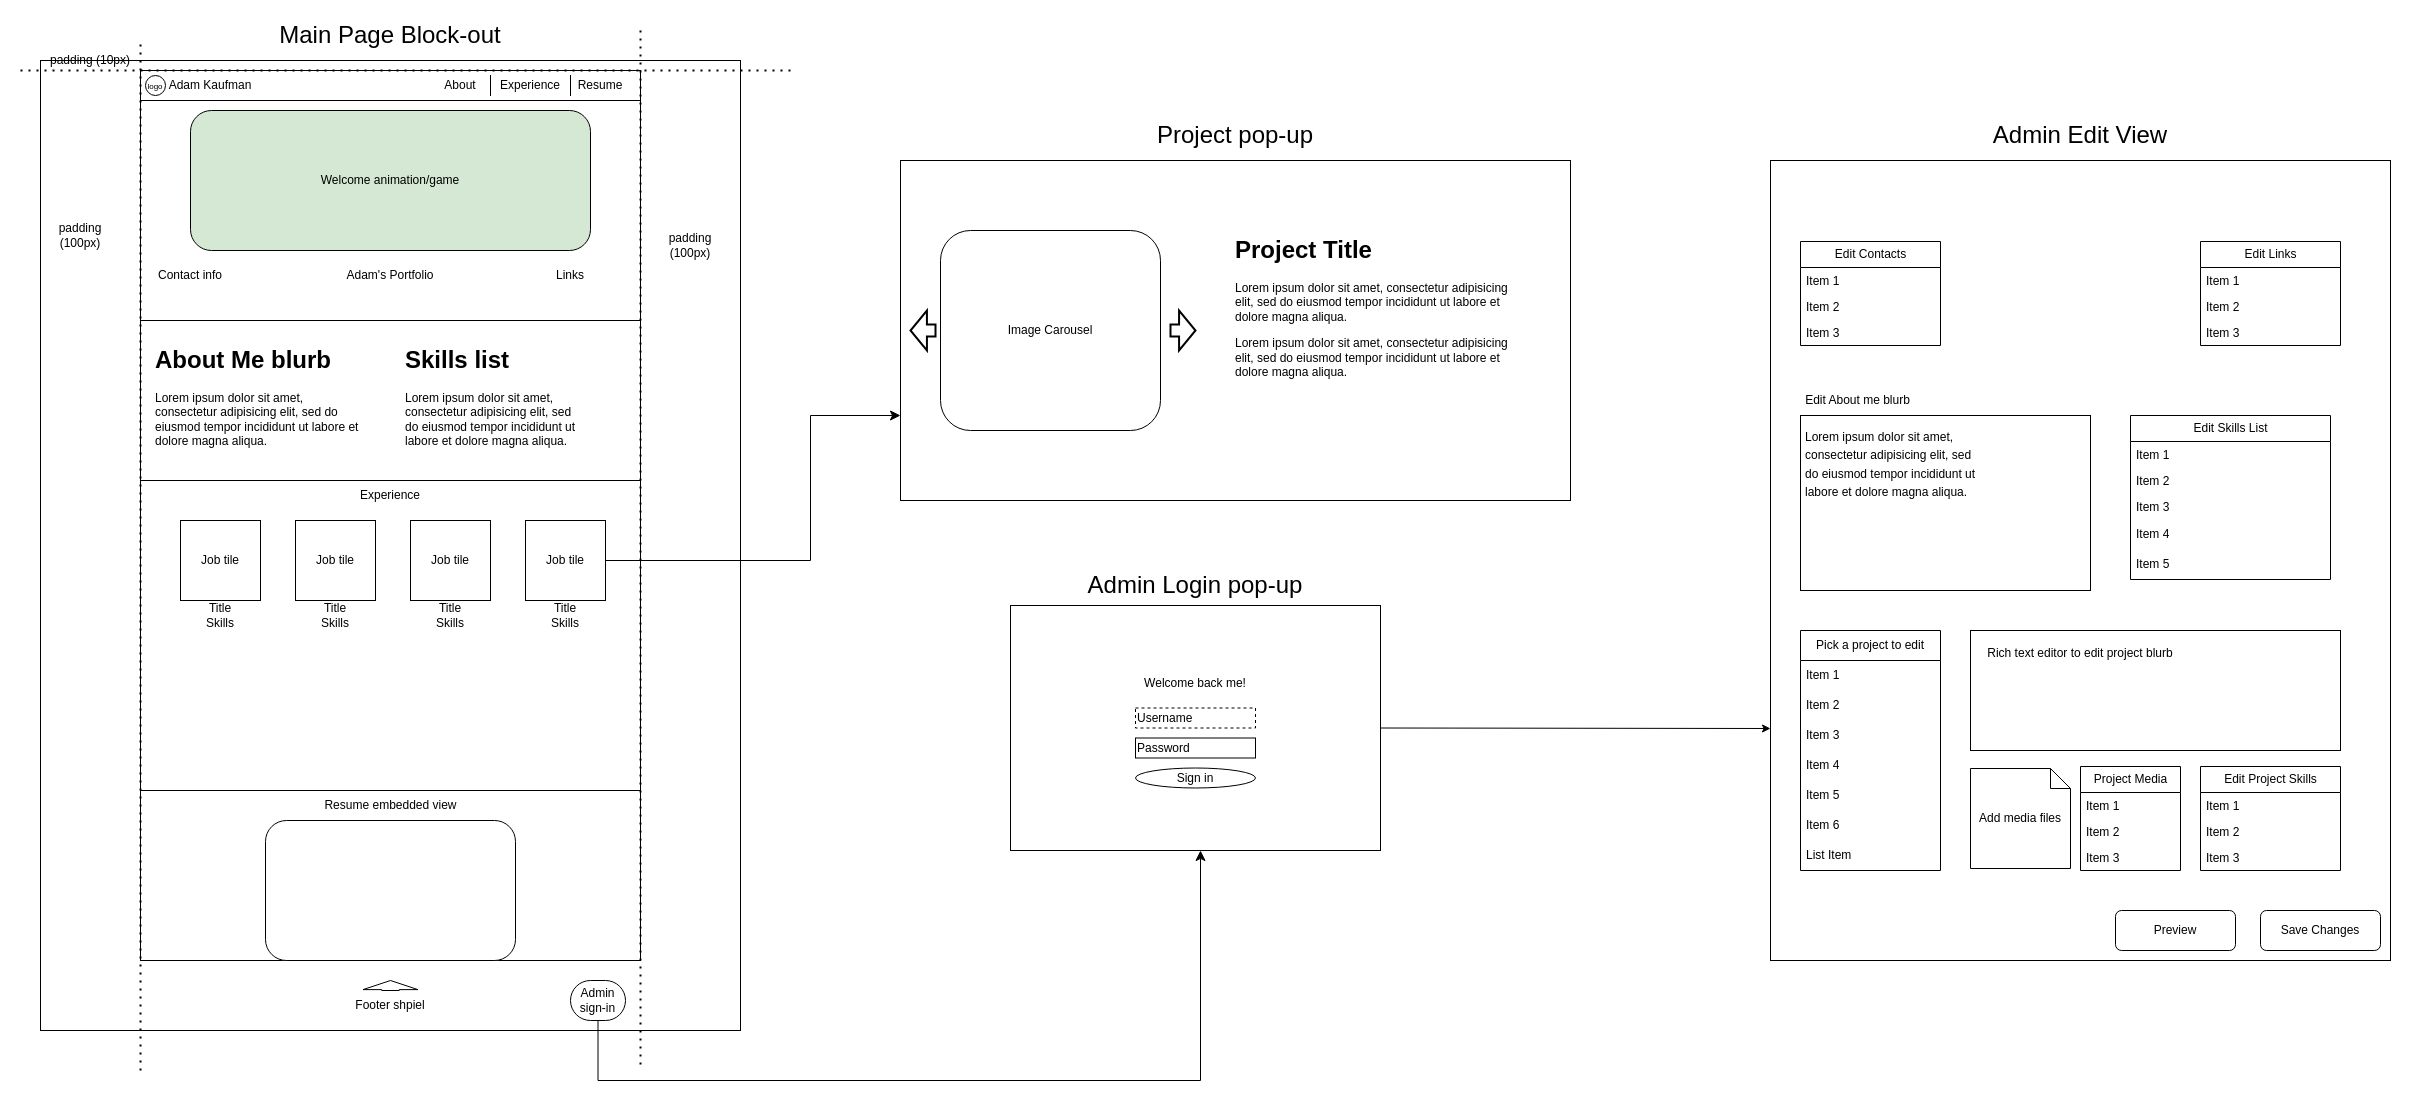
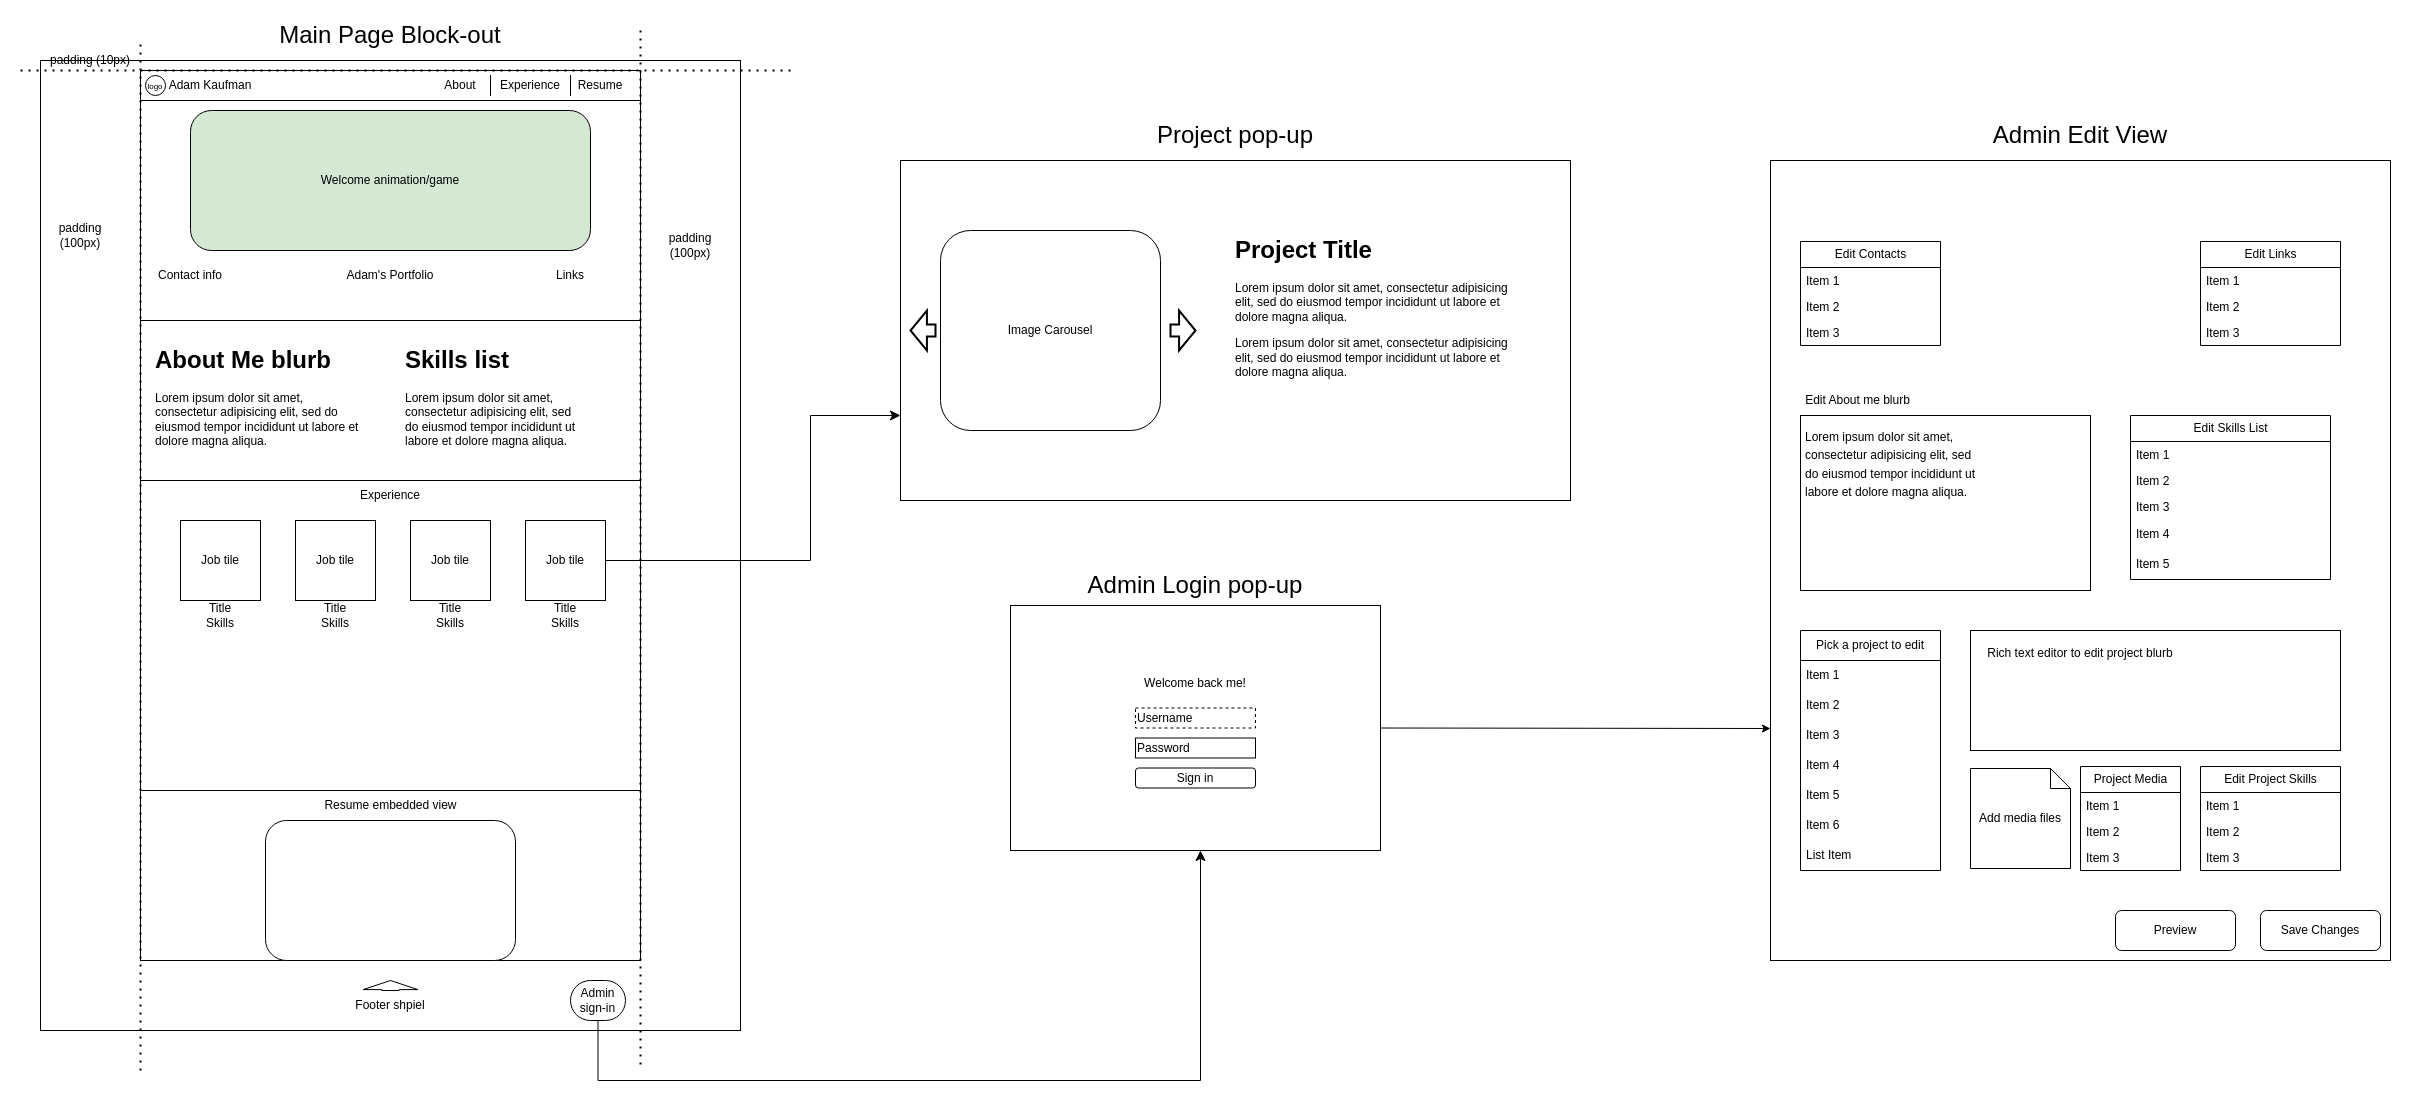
node "Sign in": shape ellipse -> rounded rectangle
